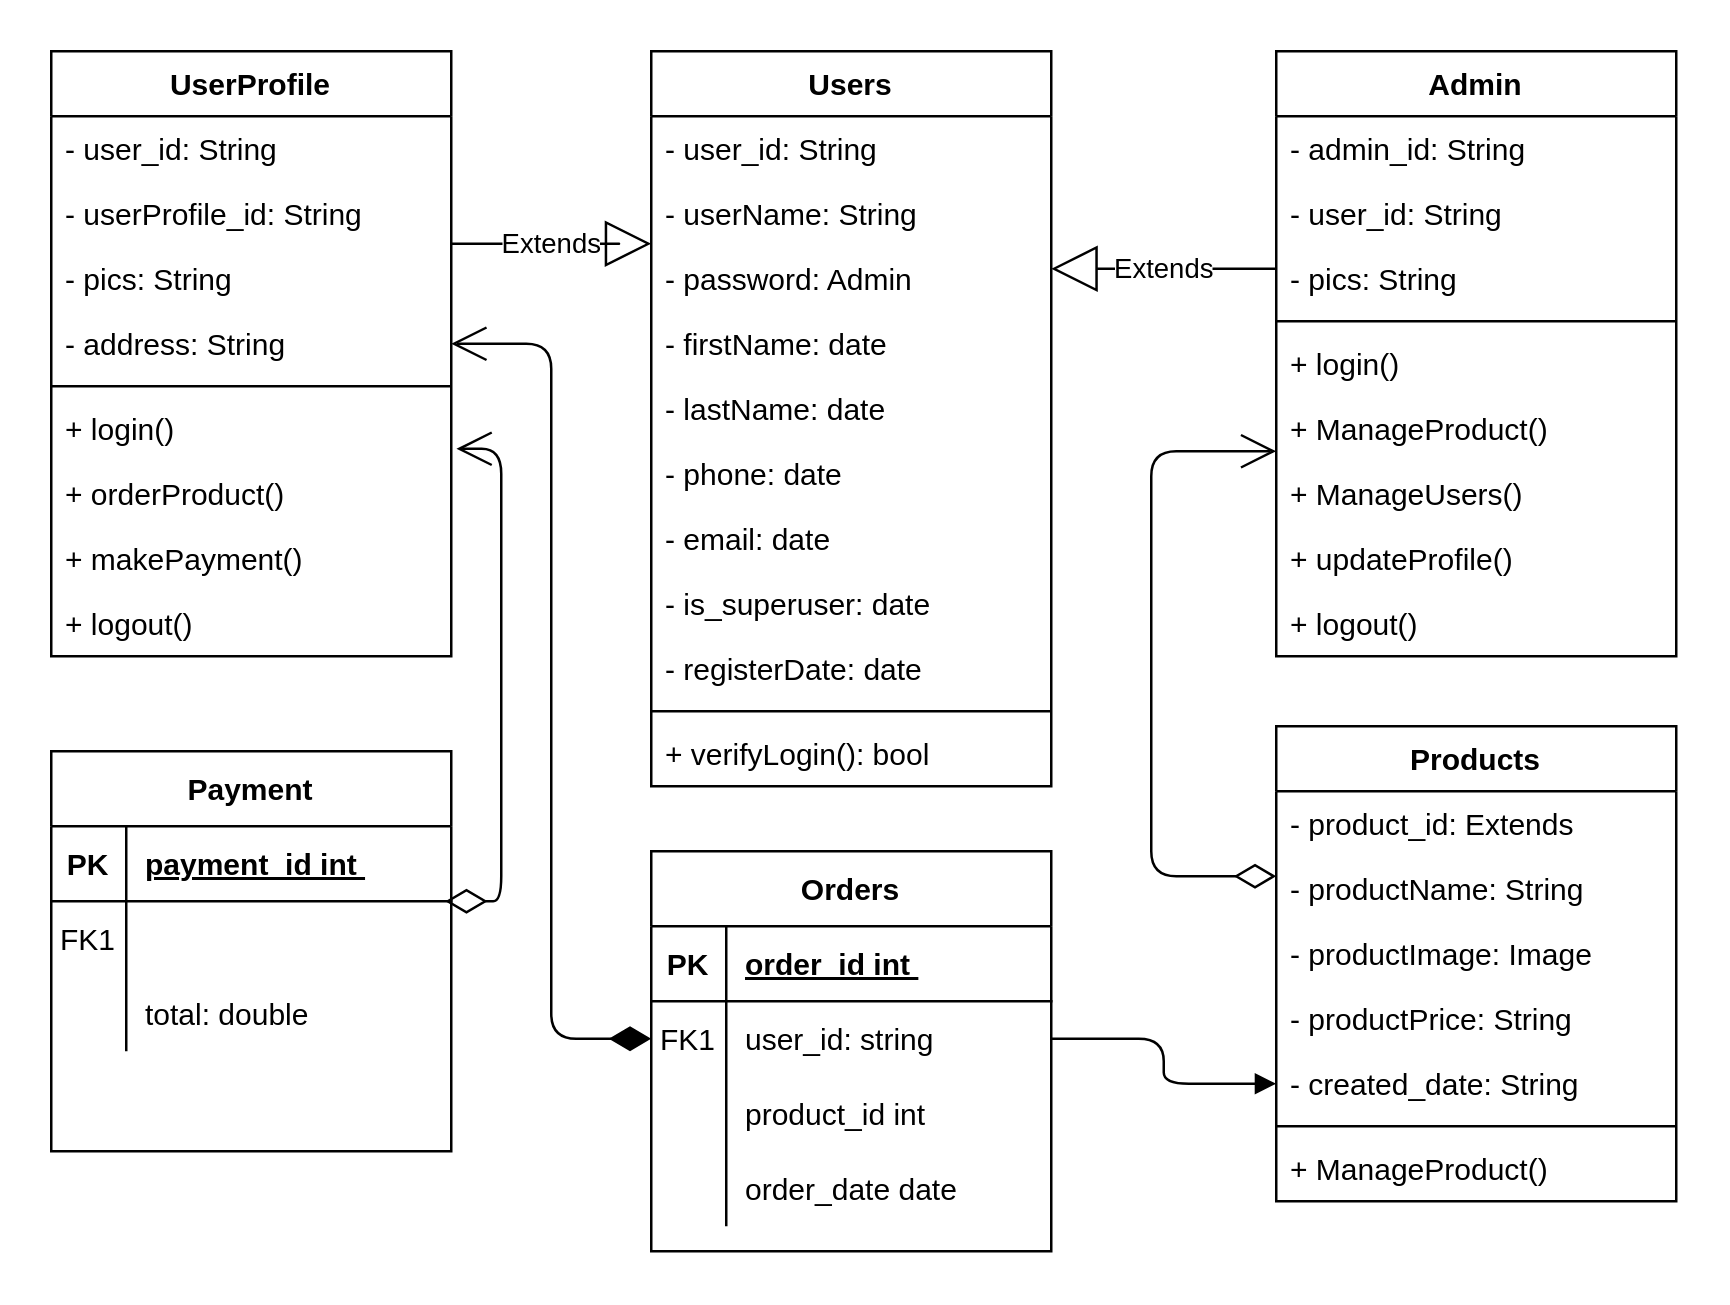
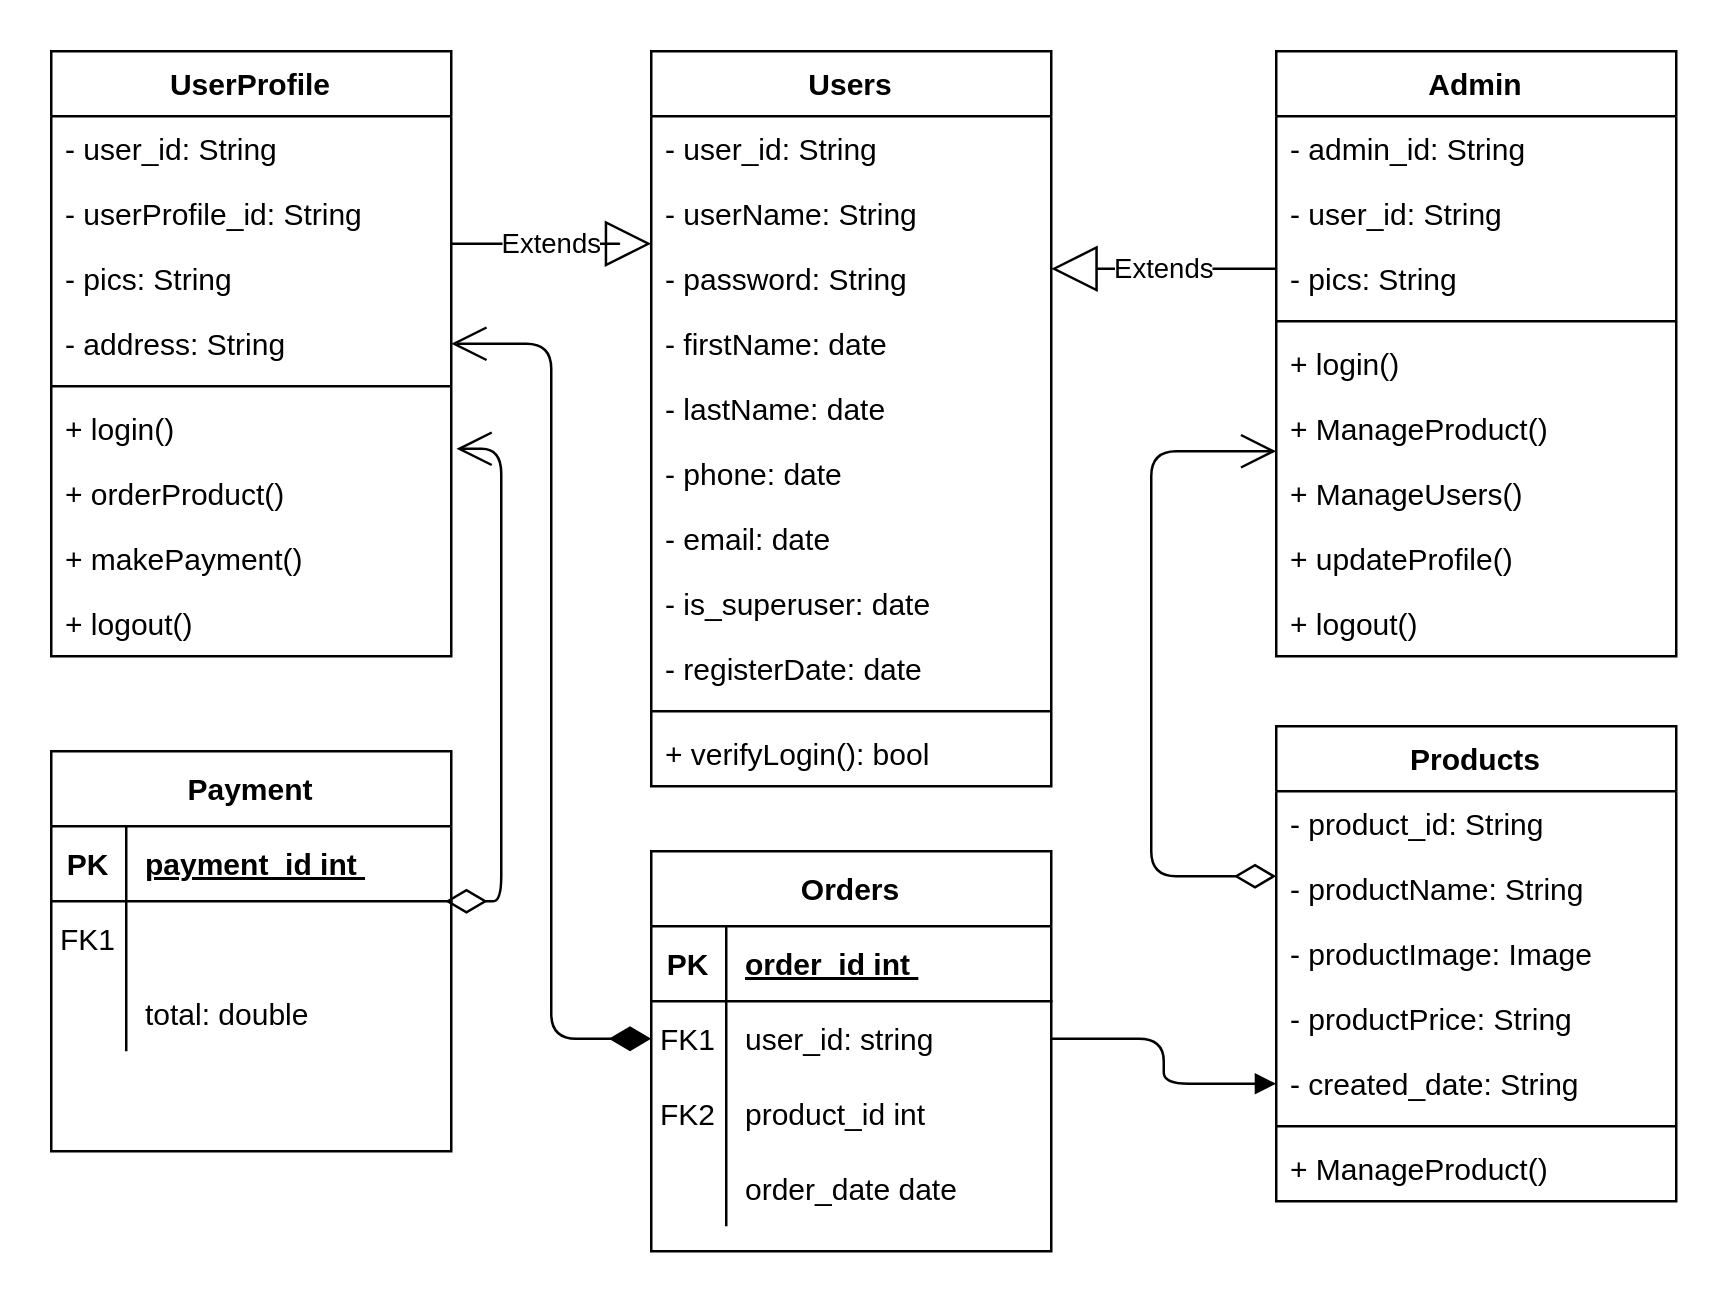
node "- password: Admin": label "- password: Admin" -> "- password: String"
node "- product_id: Extends": label "- product_id: Extends" -> "- product_id: String"
node "FK2": added
